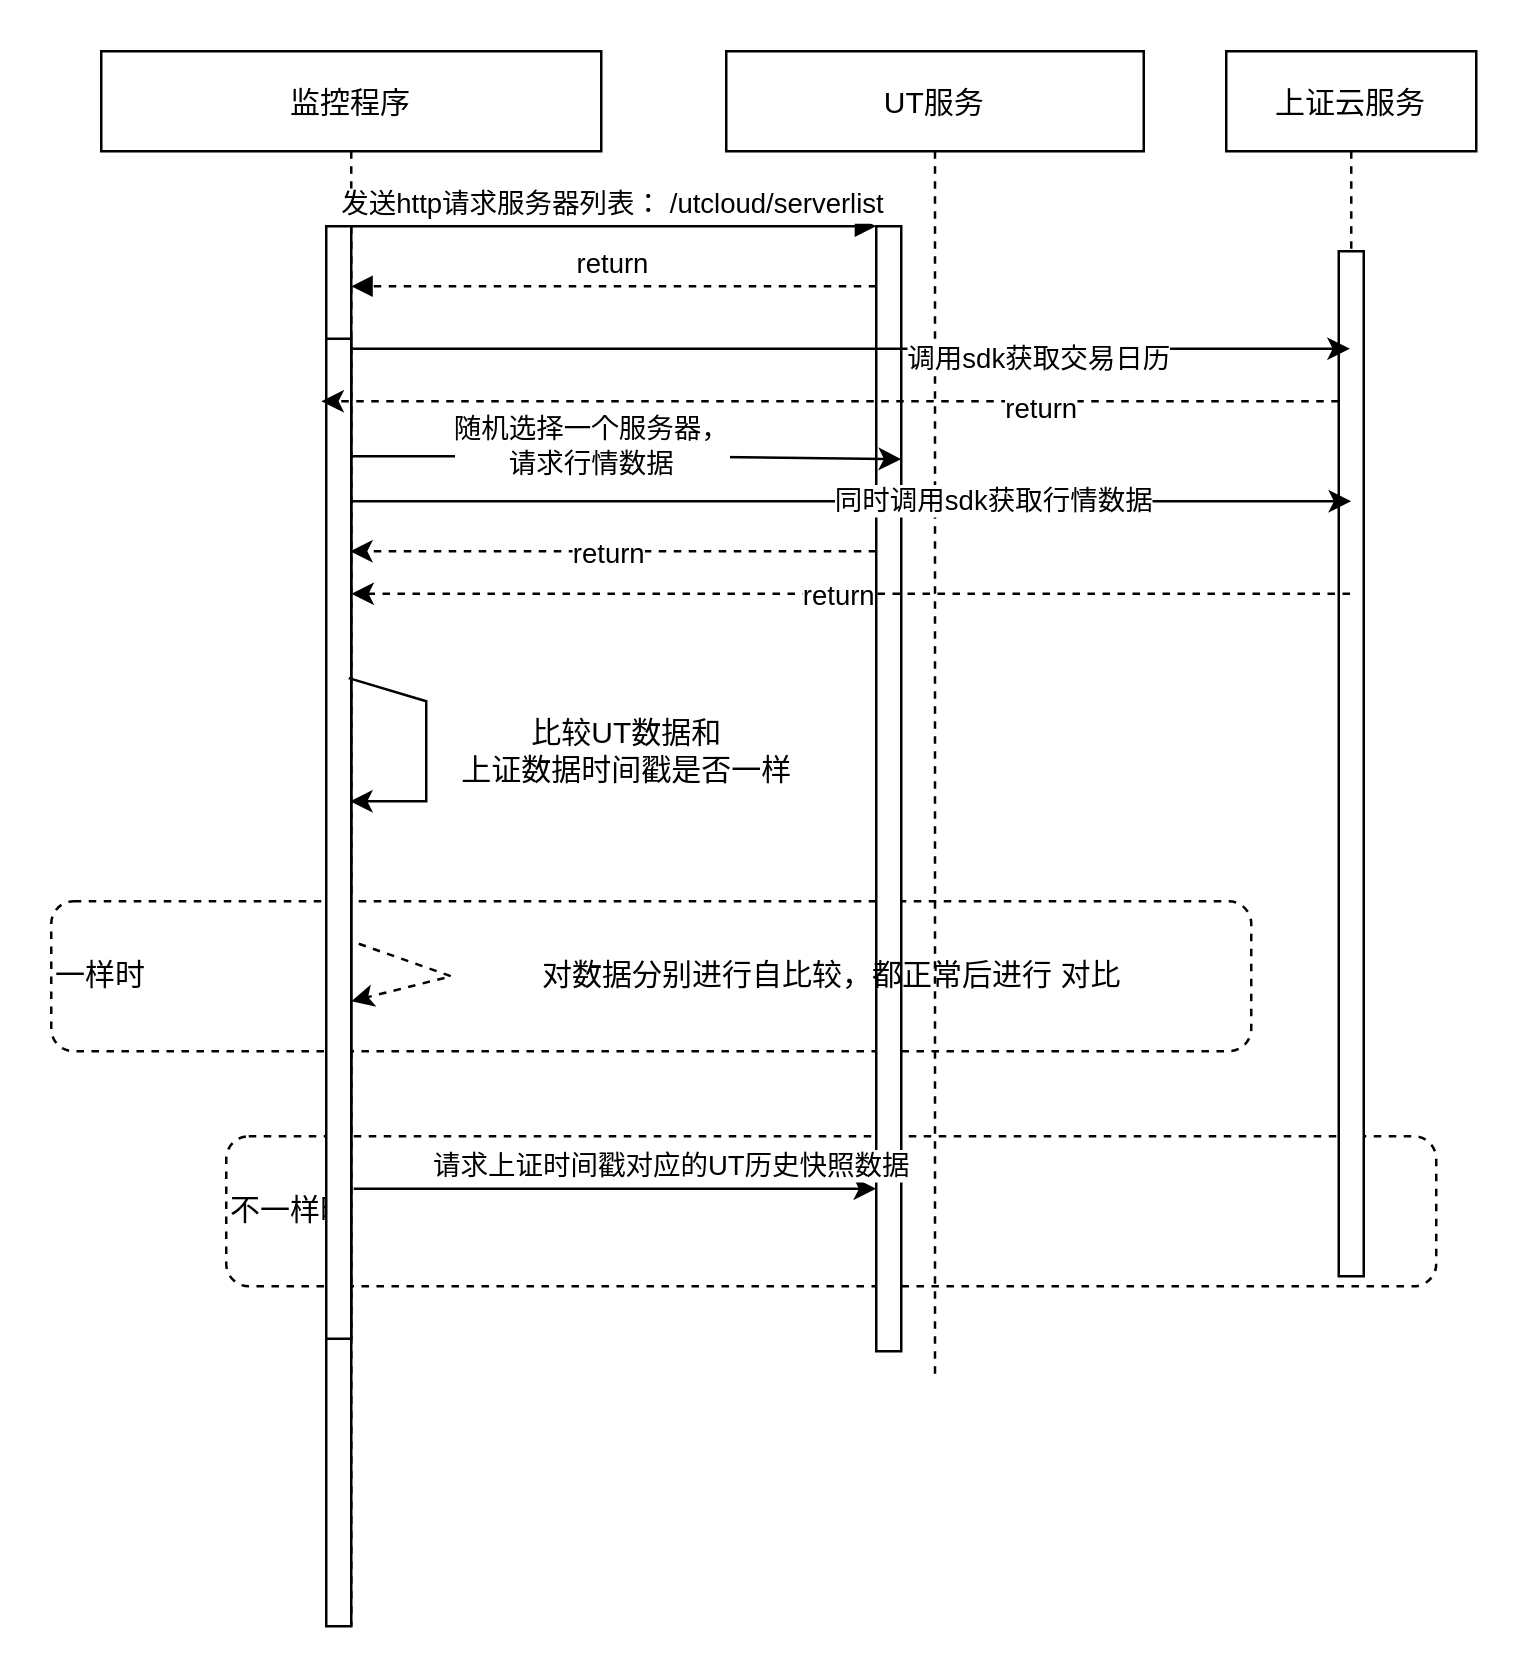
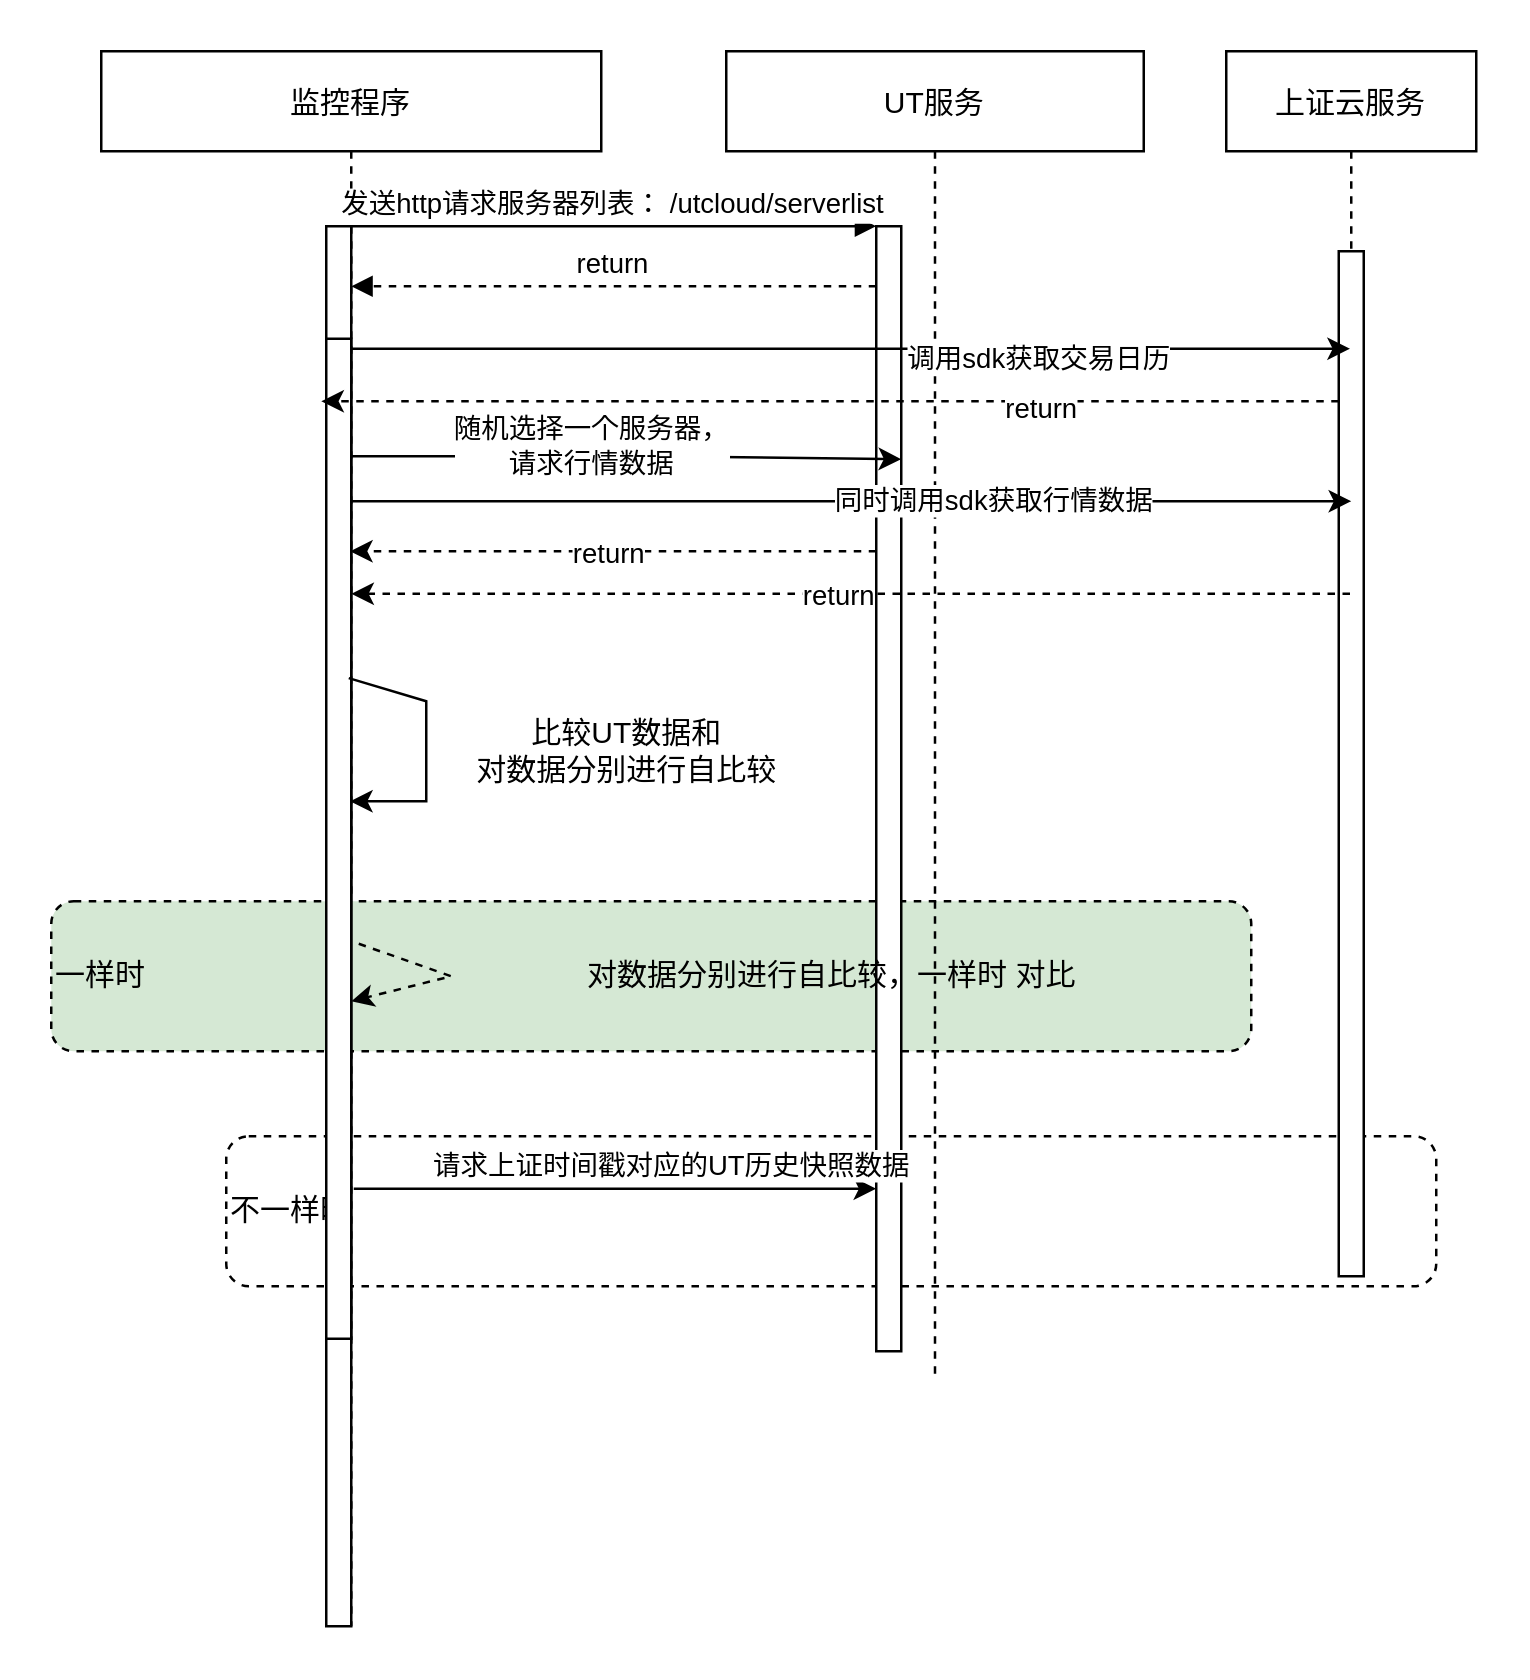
node "比较UT数据和 上证数据时间戳是否一样": label "比较UT数据和 上证数据时间戳是否一样" -> "比较UT数据和 对数据分别进行自比较"
node "一样时": fillcolor #ffffff -> #d5e8d4
node "对数据分别进行自比较，都正常后进行 对比": label "对数据分别进行自比较，都正常后进行 对比" -> "对数据分别进行自比较，一样时 对比"
